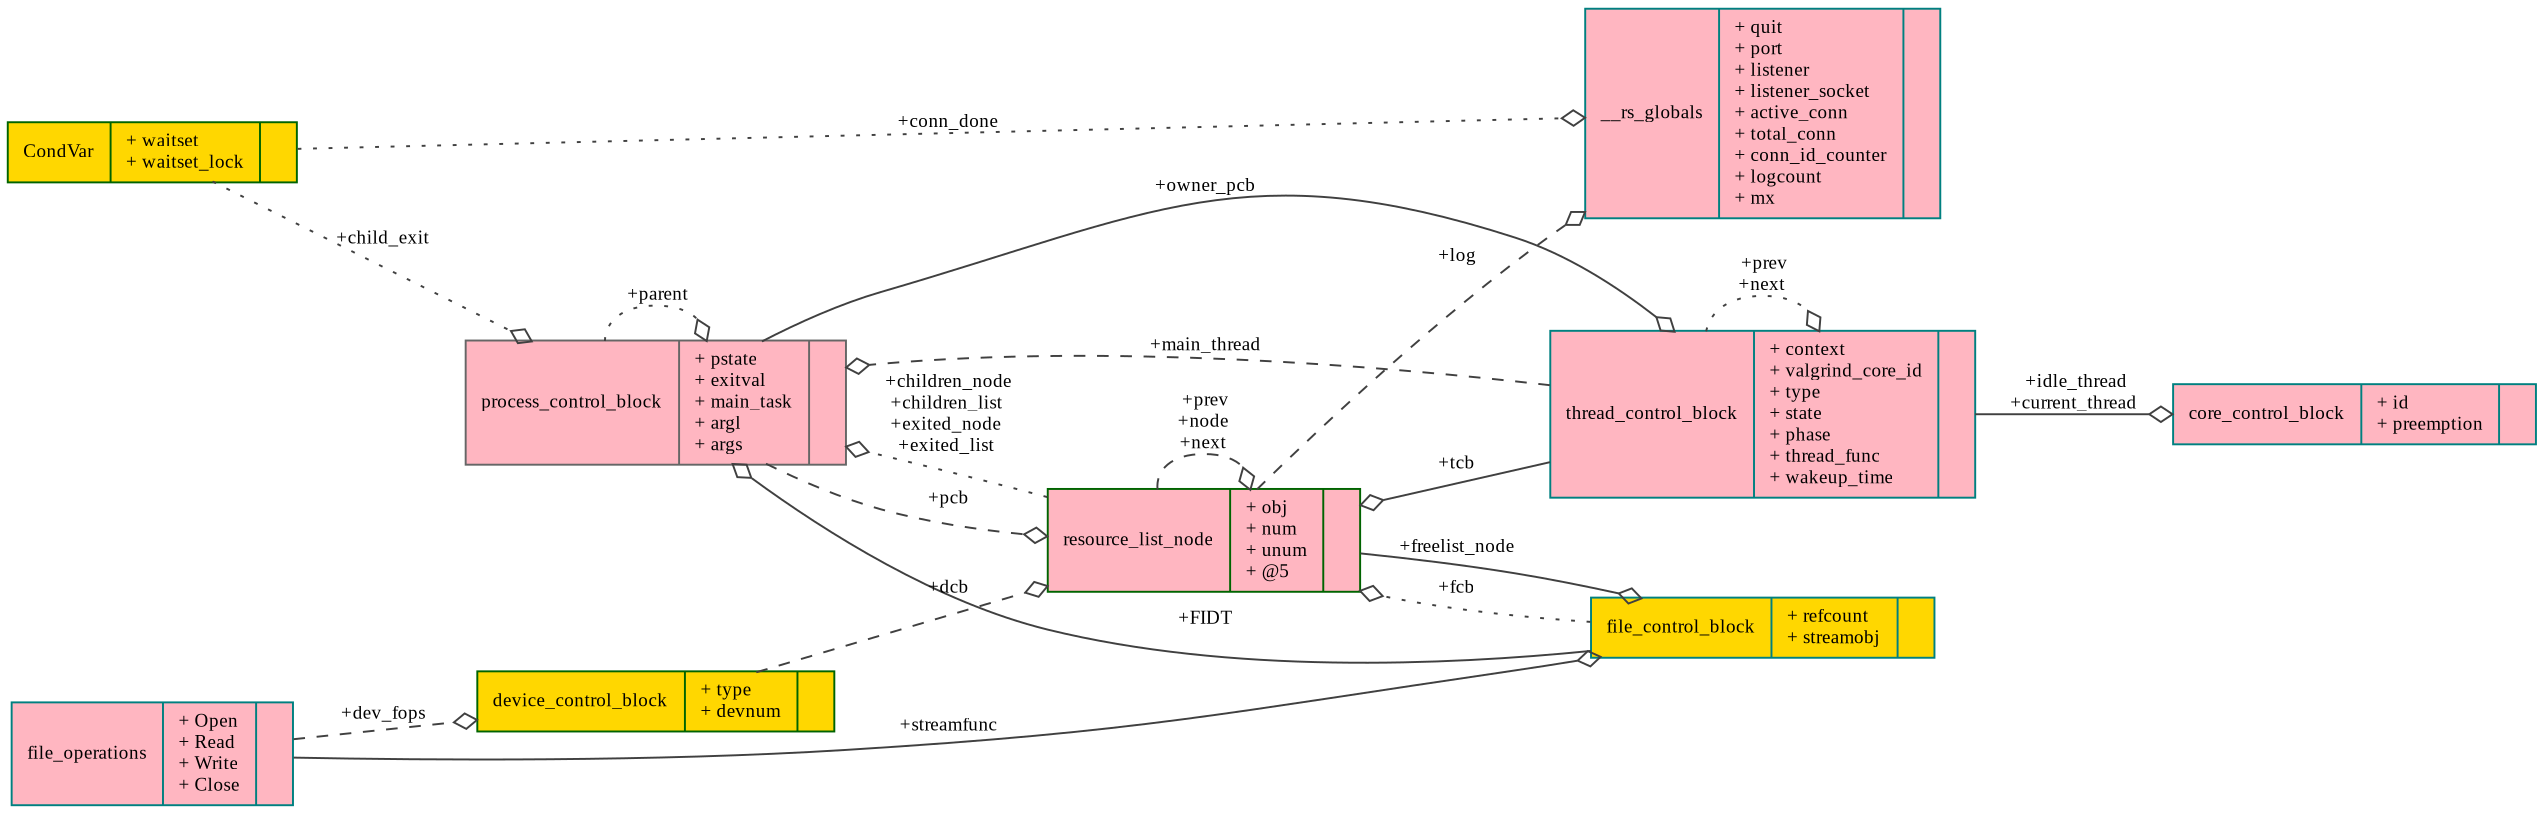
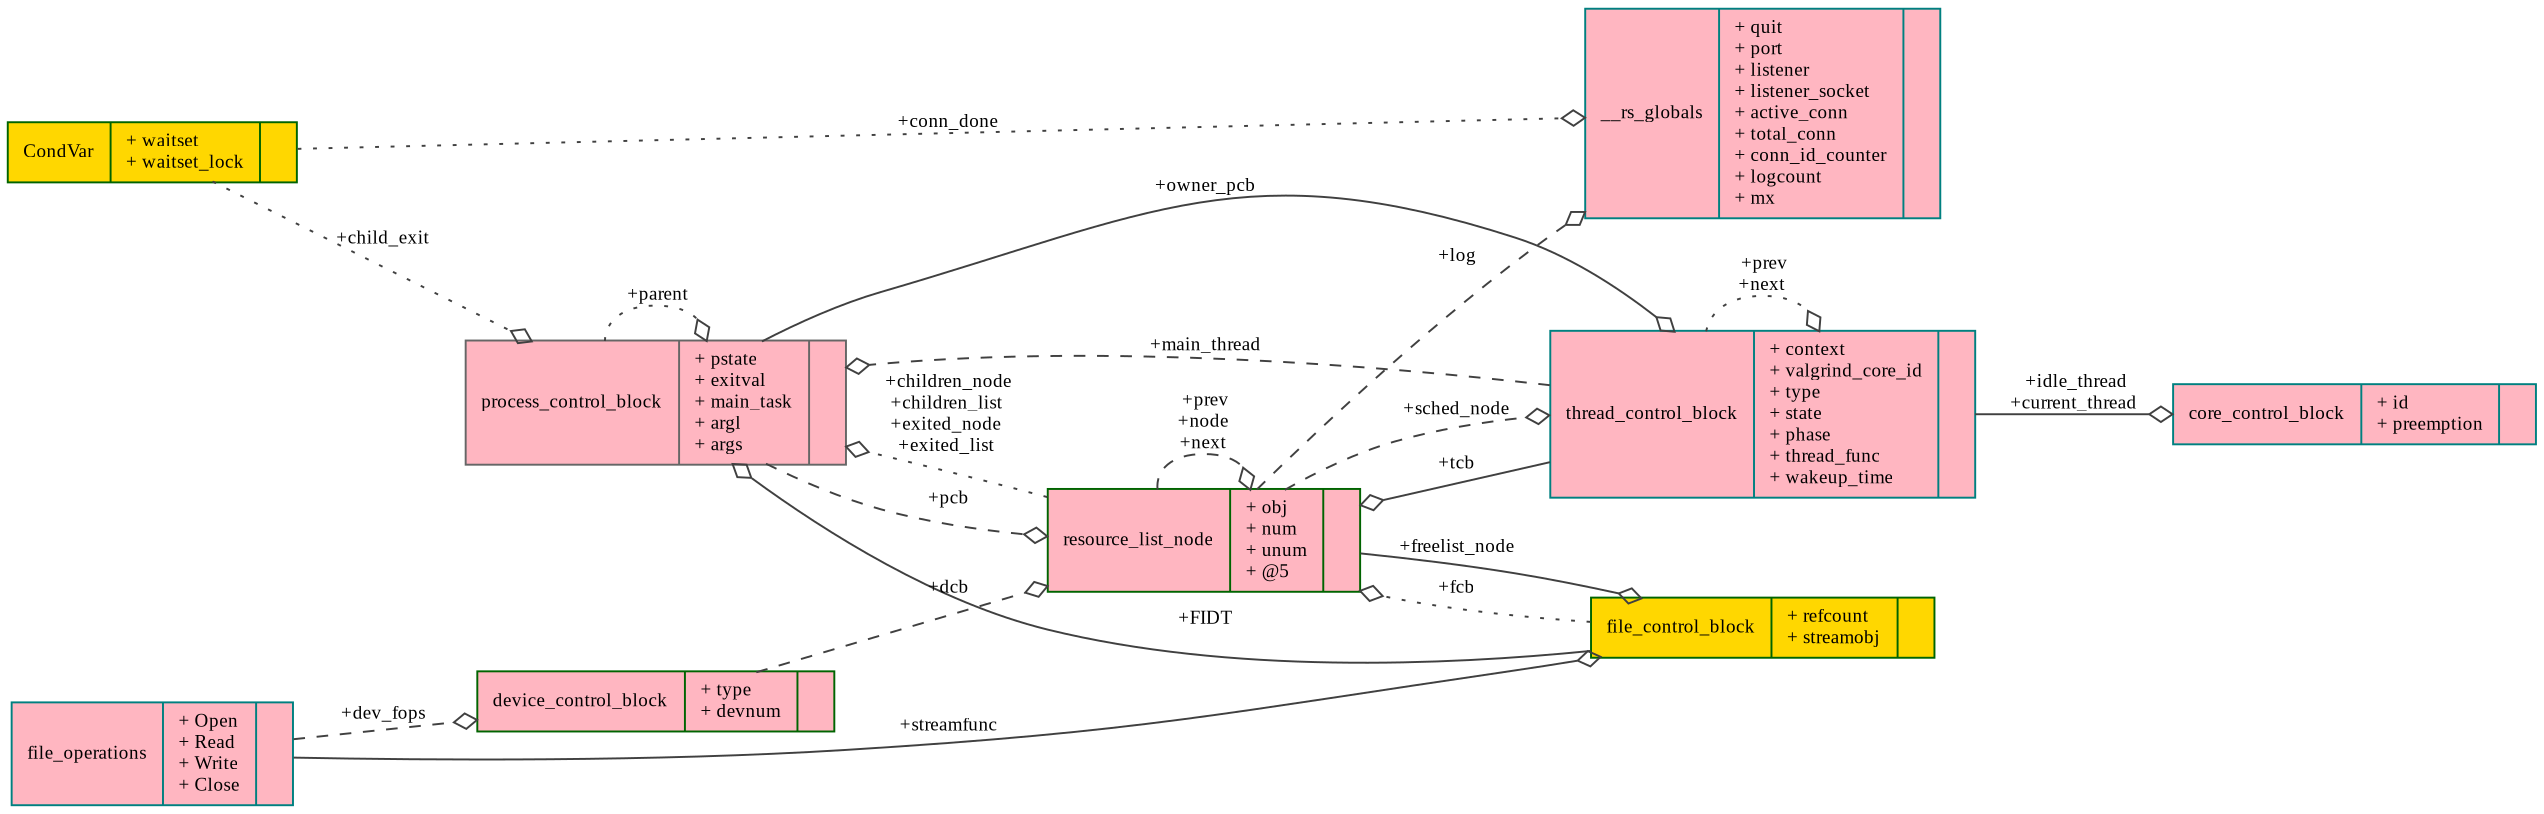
edge "resource_list_node" -> "thread_control_block": added, label "+sched_node"
node "file_control_block": color teal -> darkgreen
node "device_control_block": fillcolor gold -> lightpink
